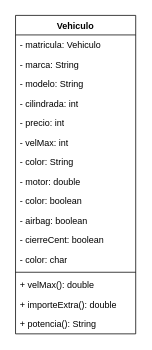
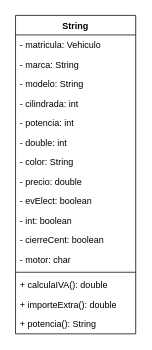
node "Vehiculo": label "Vehiculo" -> "String"
node "- precio: int": label "- precio: int" -> "- potencia: int"
node "- velMax: int": label "- velMax: int" -> "- double: int"
node "- motor: double": label "- motor: double" -> "- precio: double"
node "- color: boolean": label "- color: boolean" -> "- evElect: boolean"
node "- airbag: boolean": label "- airbag: boolean" -> "- int: boolean"
node "- color: char": label "- color: char" -> "- motor: char"
node "+ velMax(): double": label "+ velMax(): double" -> "+ calculaIVA(): double"
